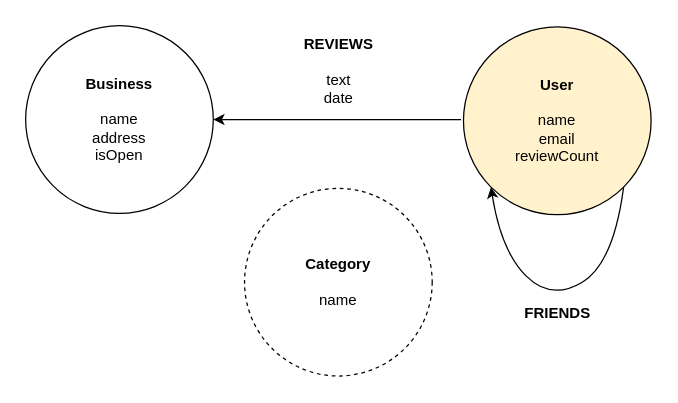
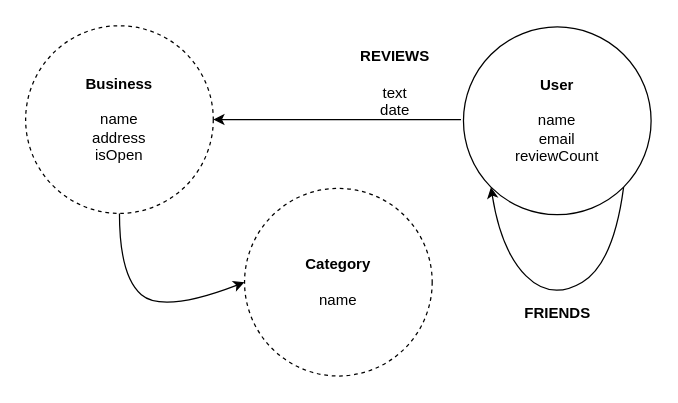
node "REVIEWS text date": moved (338, 71) -> (394, 83)
node "Business name address isOpen": style solid -> dashed
node "User name email reviewCount": fillcolor #fff2cc -> #ffffff
edge "Business name address isOpen" -> "Category name": added
